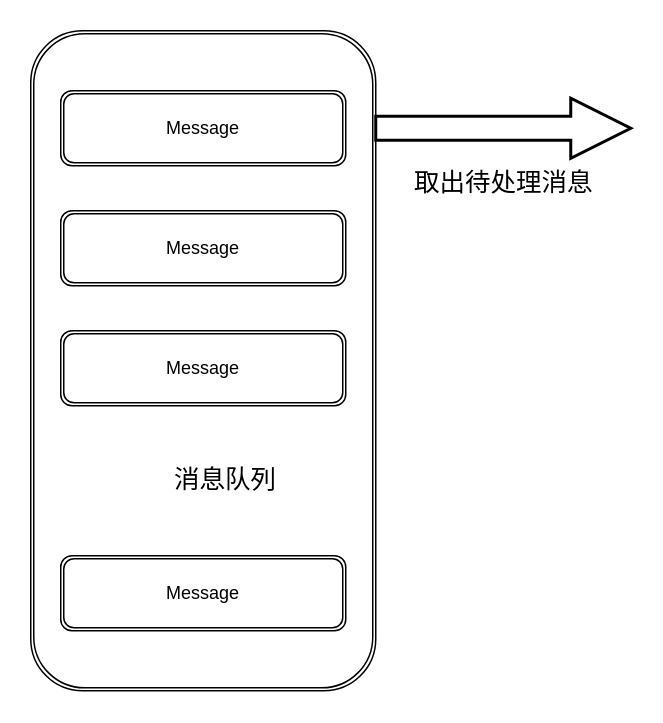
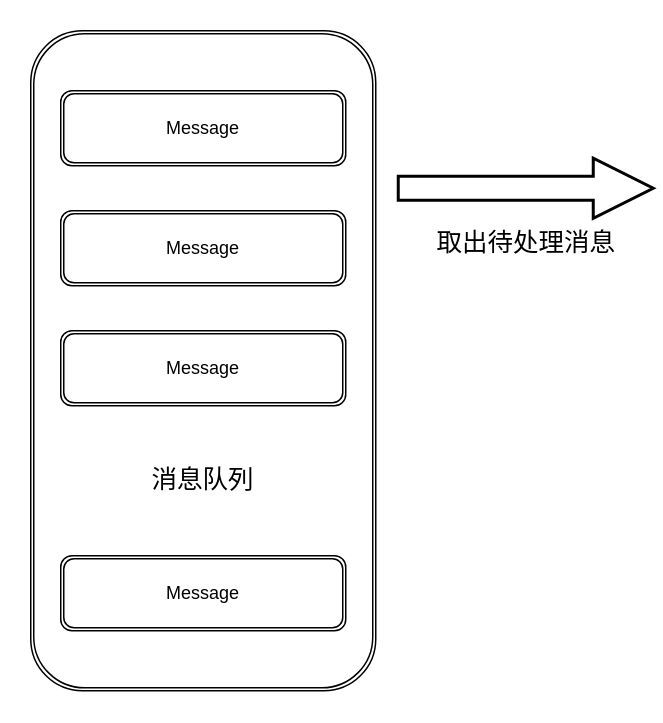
node "取出待处理消息": moved (503, 128) -> (526, 188)
node "消息队列": moved (226, 481) -> (203, 481)
